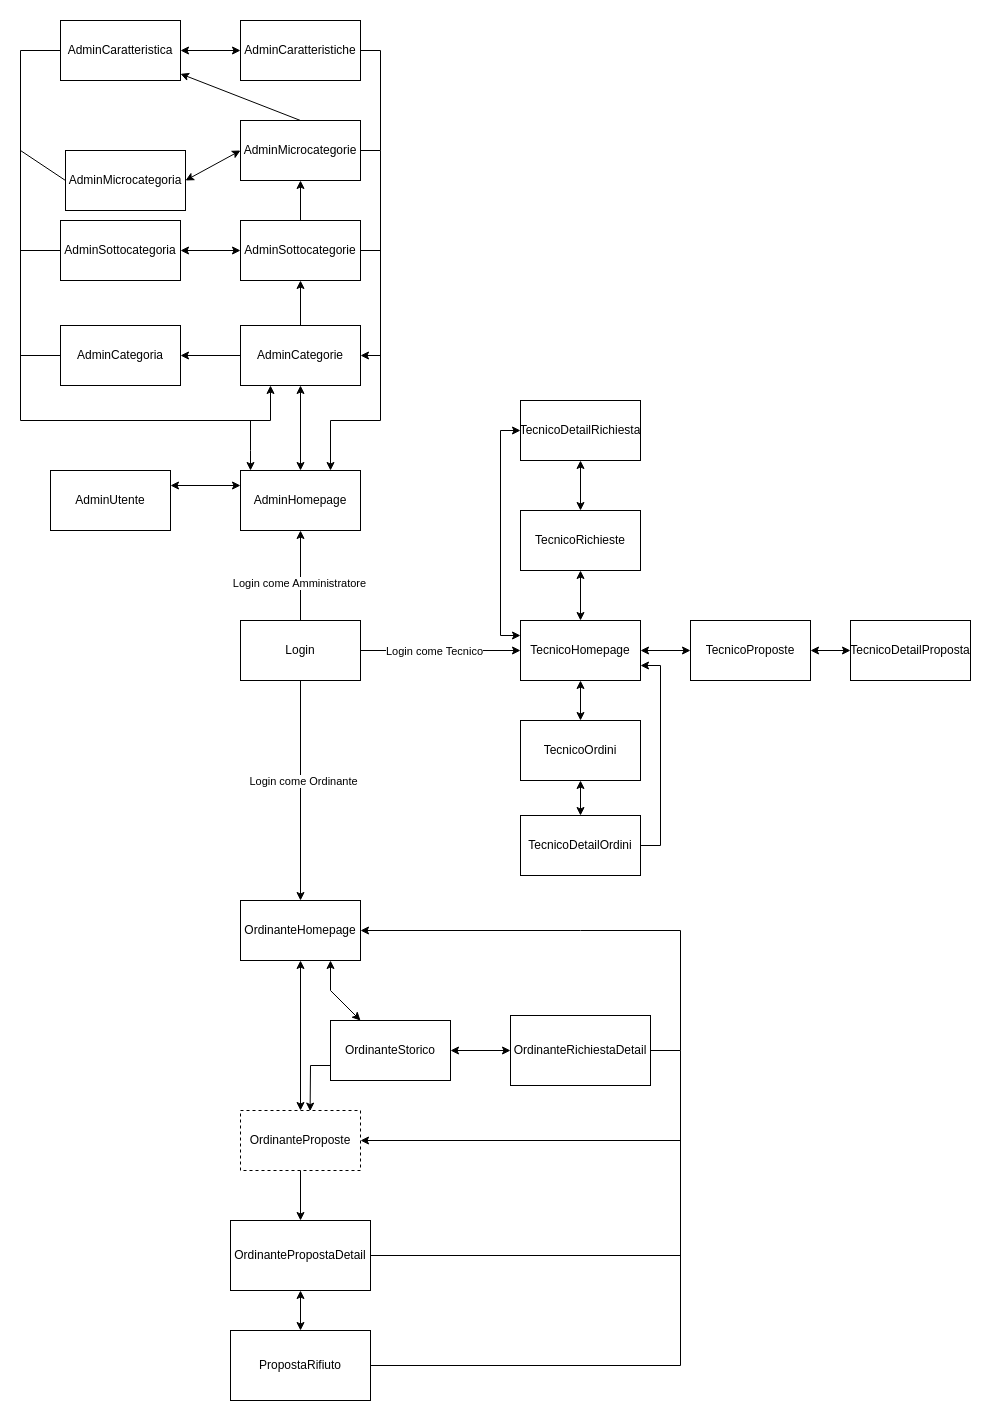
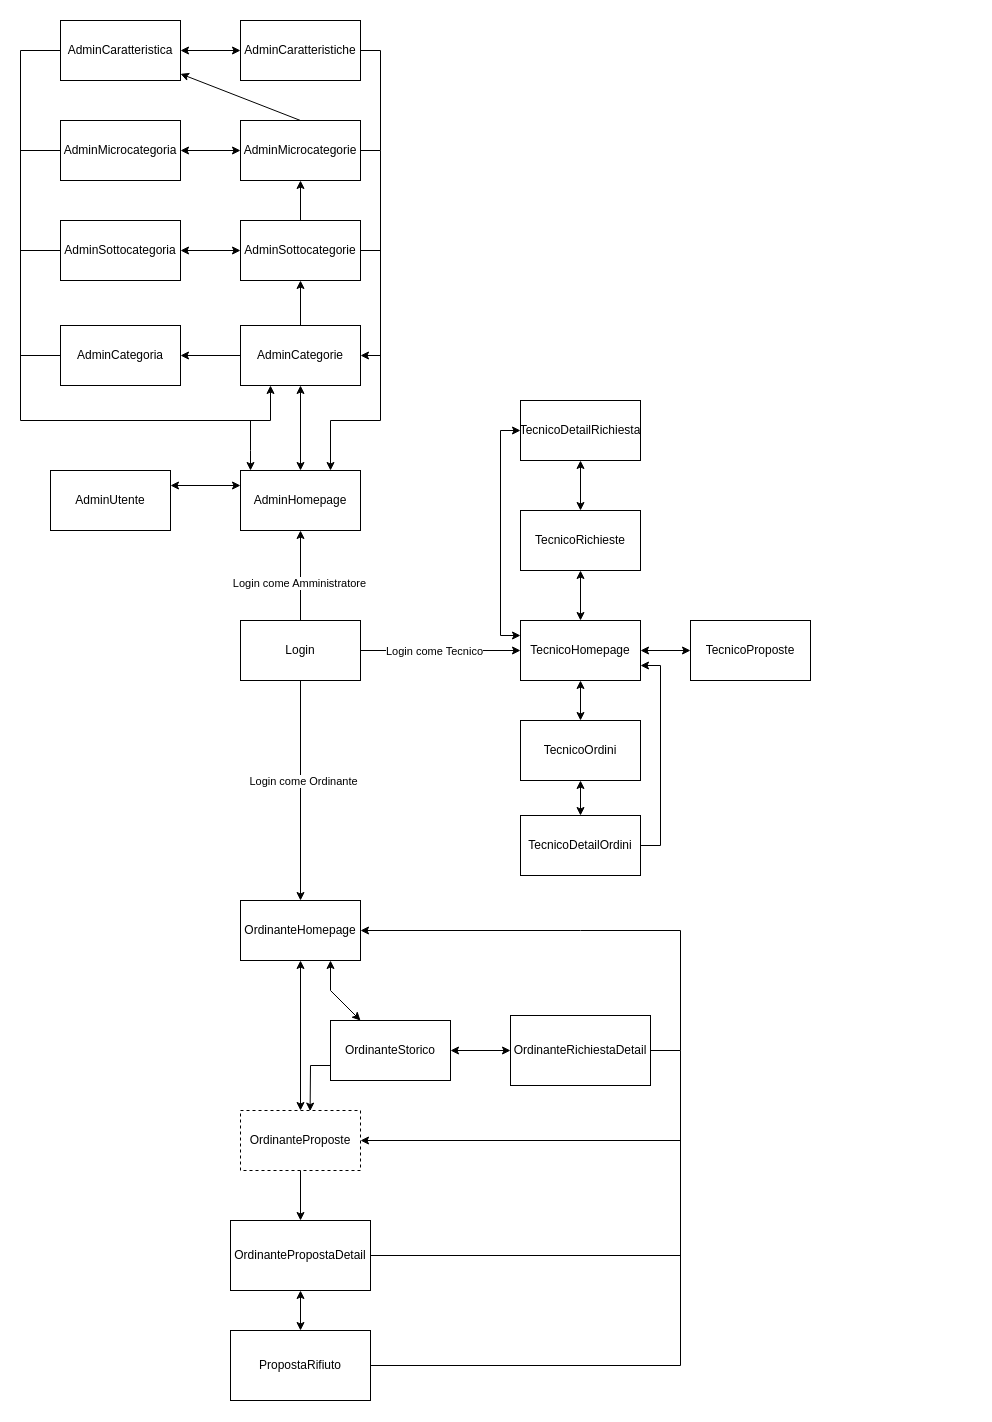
node "AdminMicrocategoria": moved (126, 181) -> (121, 151)
edge "TecnicoProposte" -- "TecnicoDetailProposta": removed
node "TecnicoDetailProposta": removed
